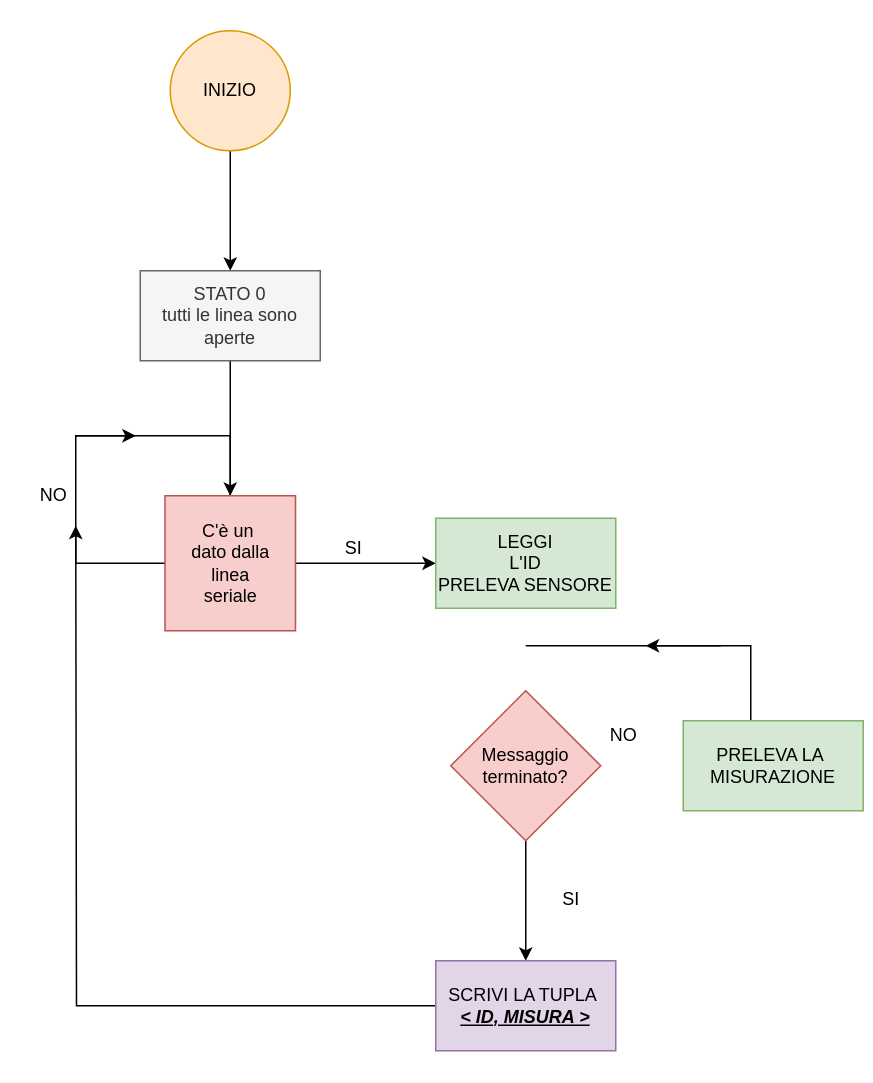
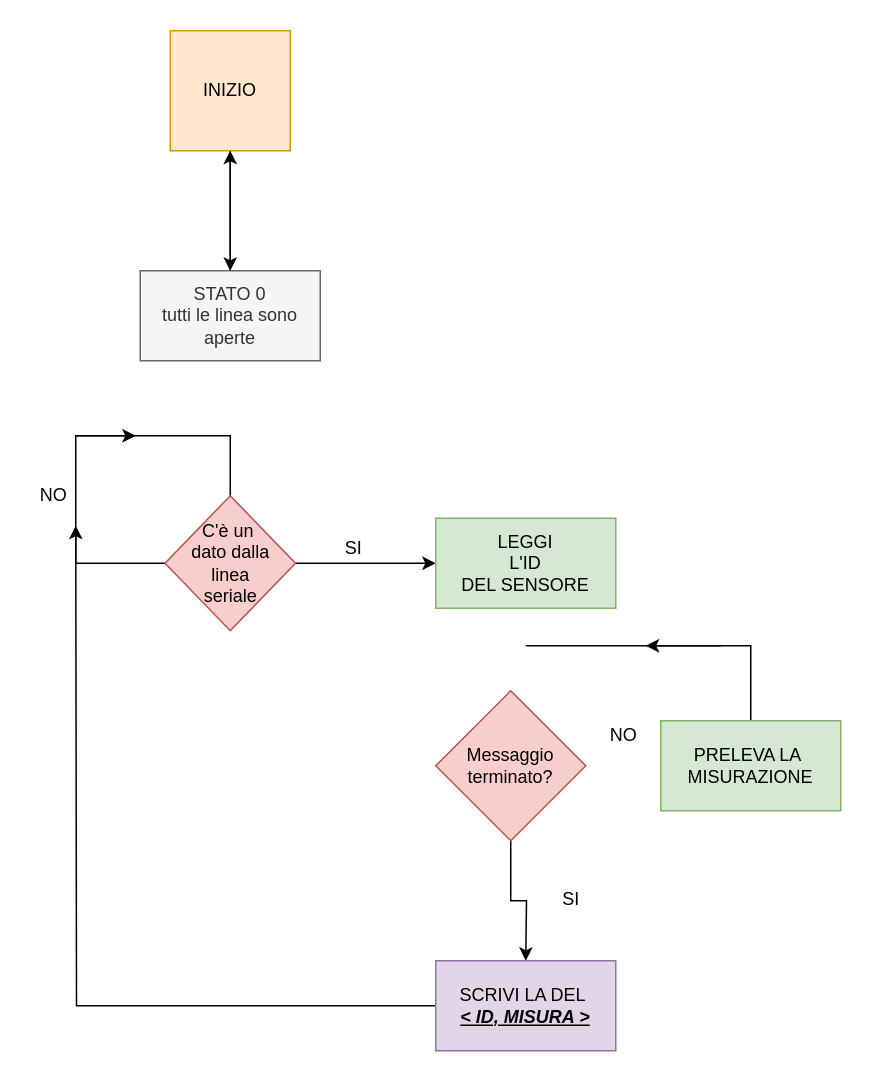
node "INIZIO": shape ellipse -> rectangle
edge "STATO 0 tutti le linea sono aperte" -> "C'è un dato dalla linea seriale": now "STATO 0 tutti le linea sono aperte" -> "INIZIO"
node "C'è un dato dalla linea seriale": shape rectangle -> diamond
node "LEGGI L'ID PRELEVA SENSORE": label "LEGGI L'ID PRELEVA SENSORE" -> "LEGGI L'ID DEL SENSORE"
node "Messaggio terminato?": moved (526, 766) -> (511, 766)
node "PRELEVA LA MISURAZIONE": moved (773, 766) -> (751, 766)
node "SCRIVI LA TUPLA < ID, MISURA >": label "SCRIVI LA TUPLA < ID, MISURA >" -> "SCRIVI LA DEL < ID, MISURA >"
